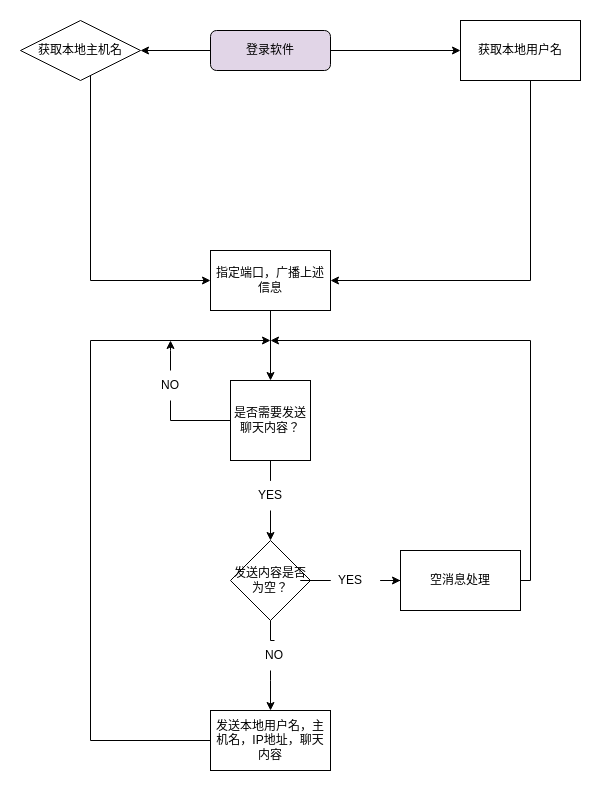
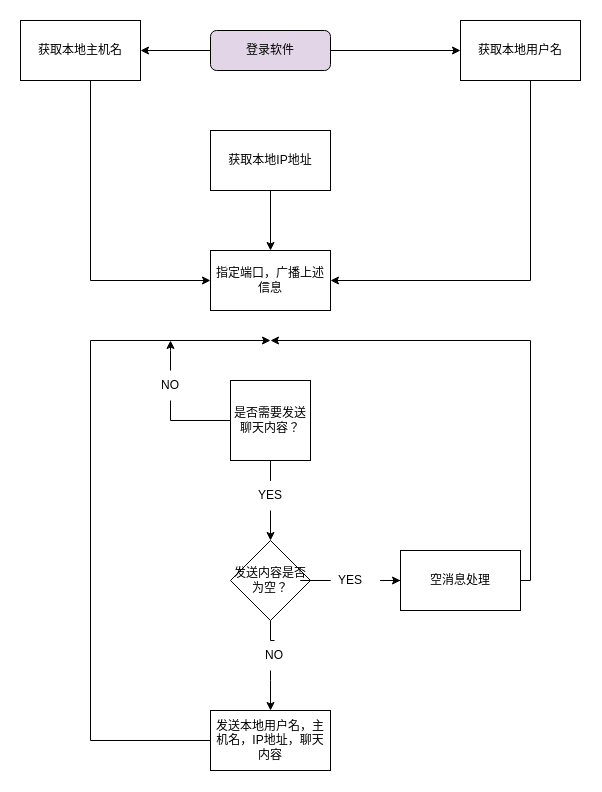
node "获取本地主机名": shape diamond -> rectangle
node "获取本地IP地址": added
edge "获取本地IP地址" -> "指定端口，广播上述信息": added
edge "指定端口，广播上述信息" -> "是否需要发送聊天内容？": removed
